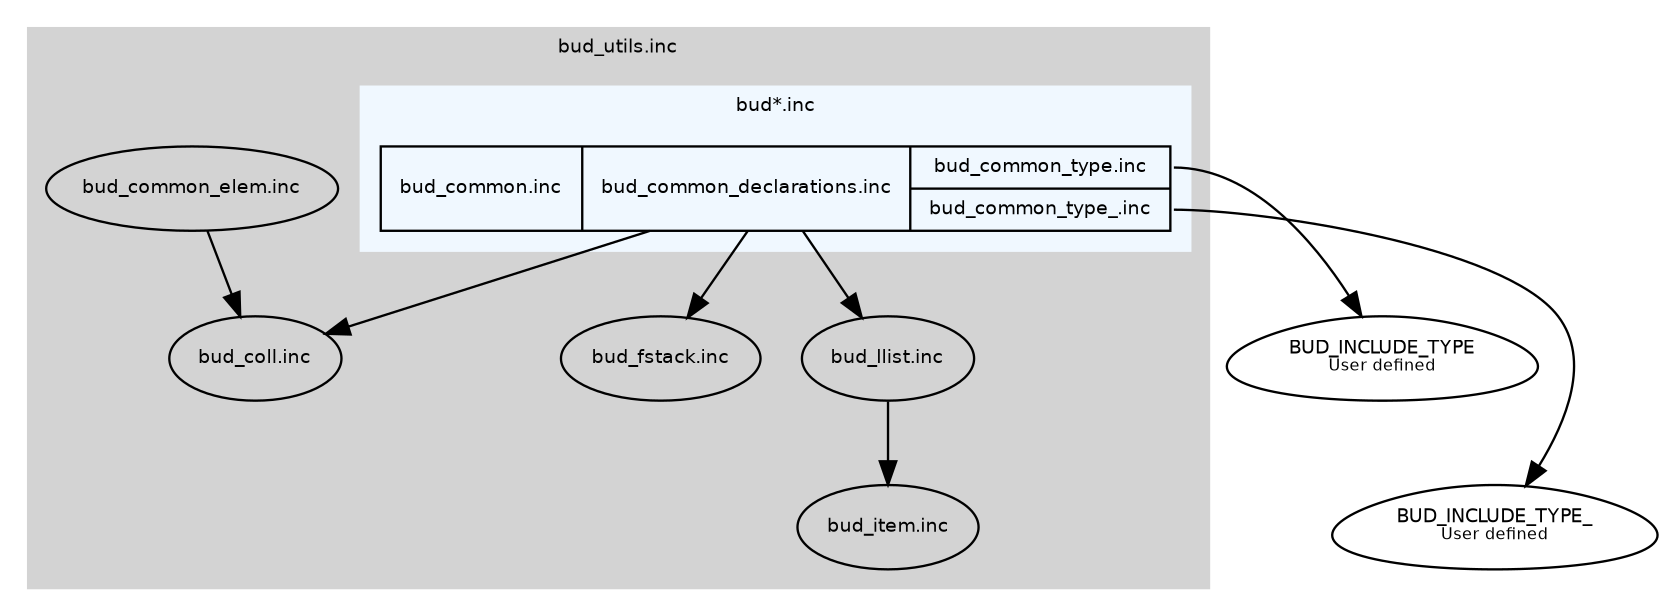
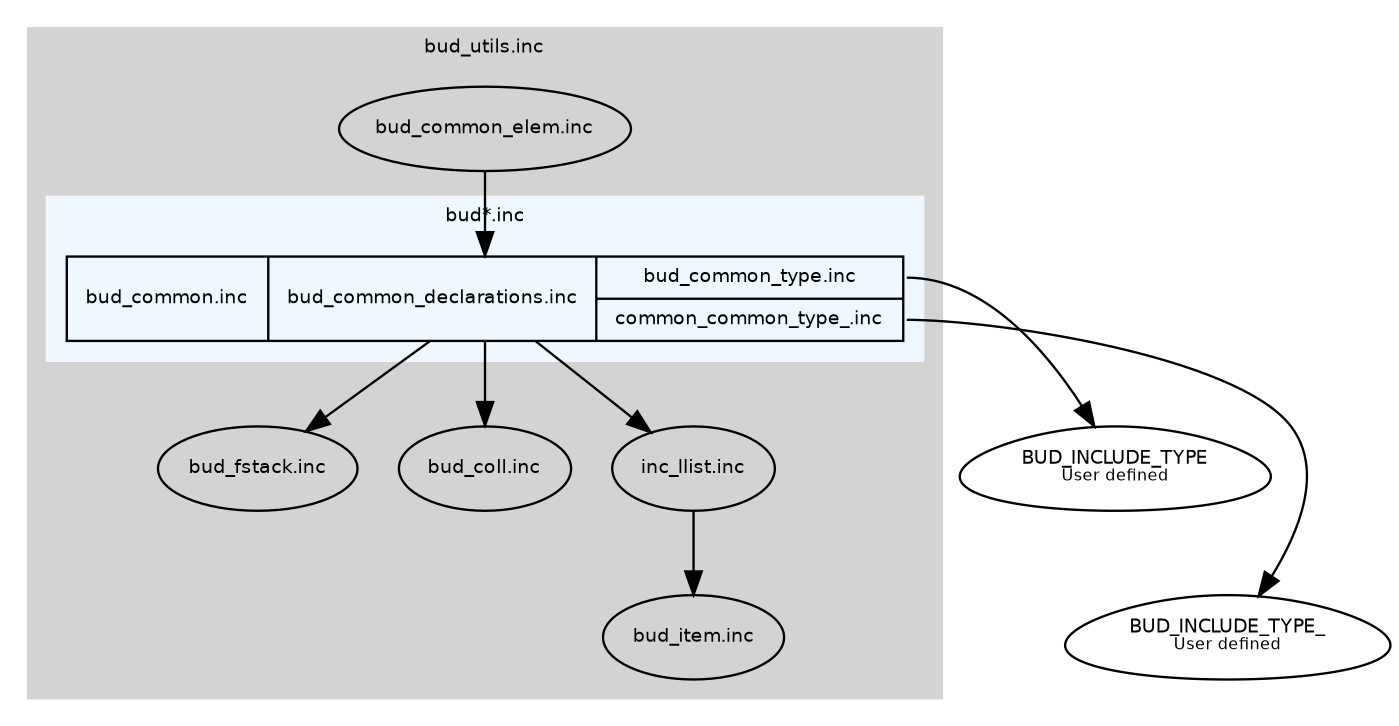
node "bud_common.inc": text "bud_common_type_.inc" -> "common_common_type_.inc"
edge "bud_common_elem.inc" -> "bud_coll.inc": now "bud_common_elem.inc" -> "bud_common.inc"
node "bud_llist.inc": label "bud_llist.inc" -> "inc_llist.inc"
